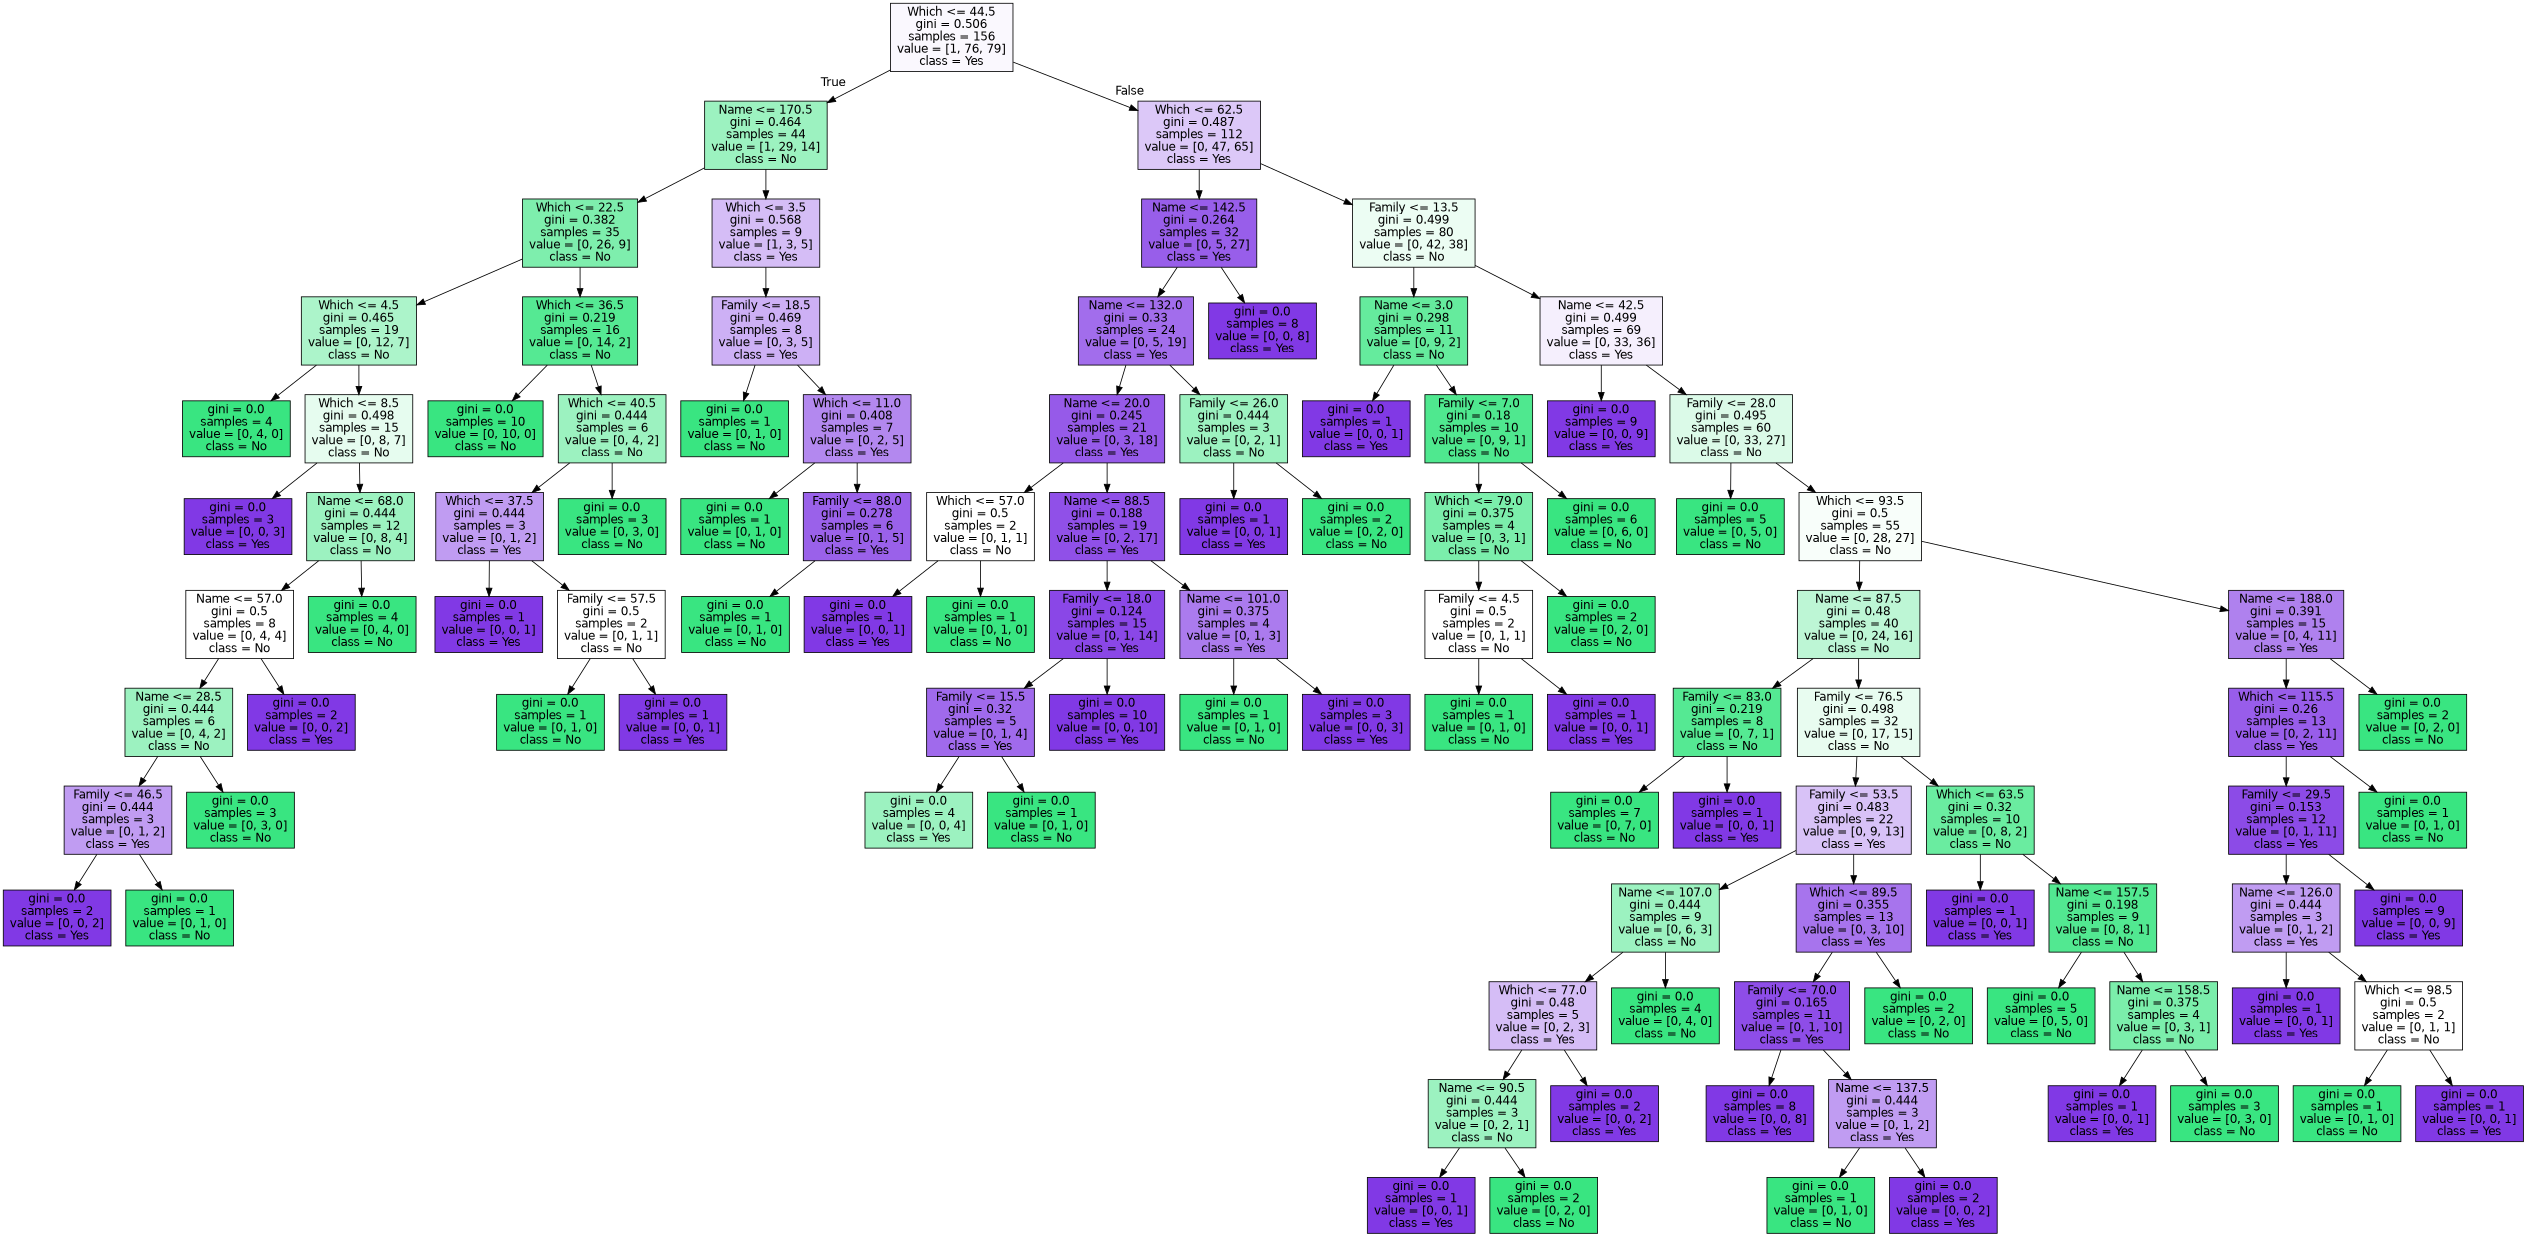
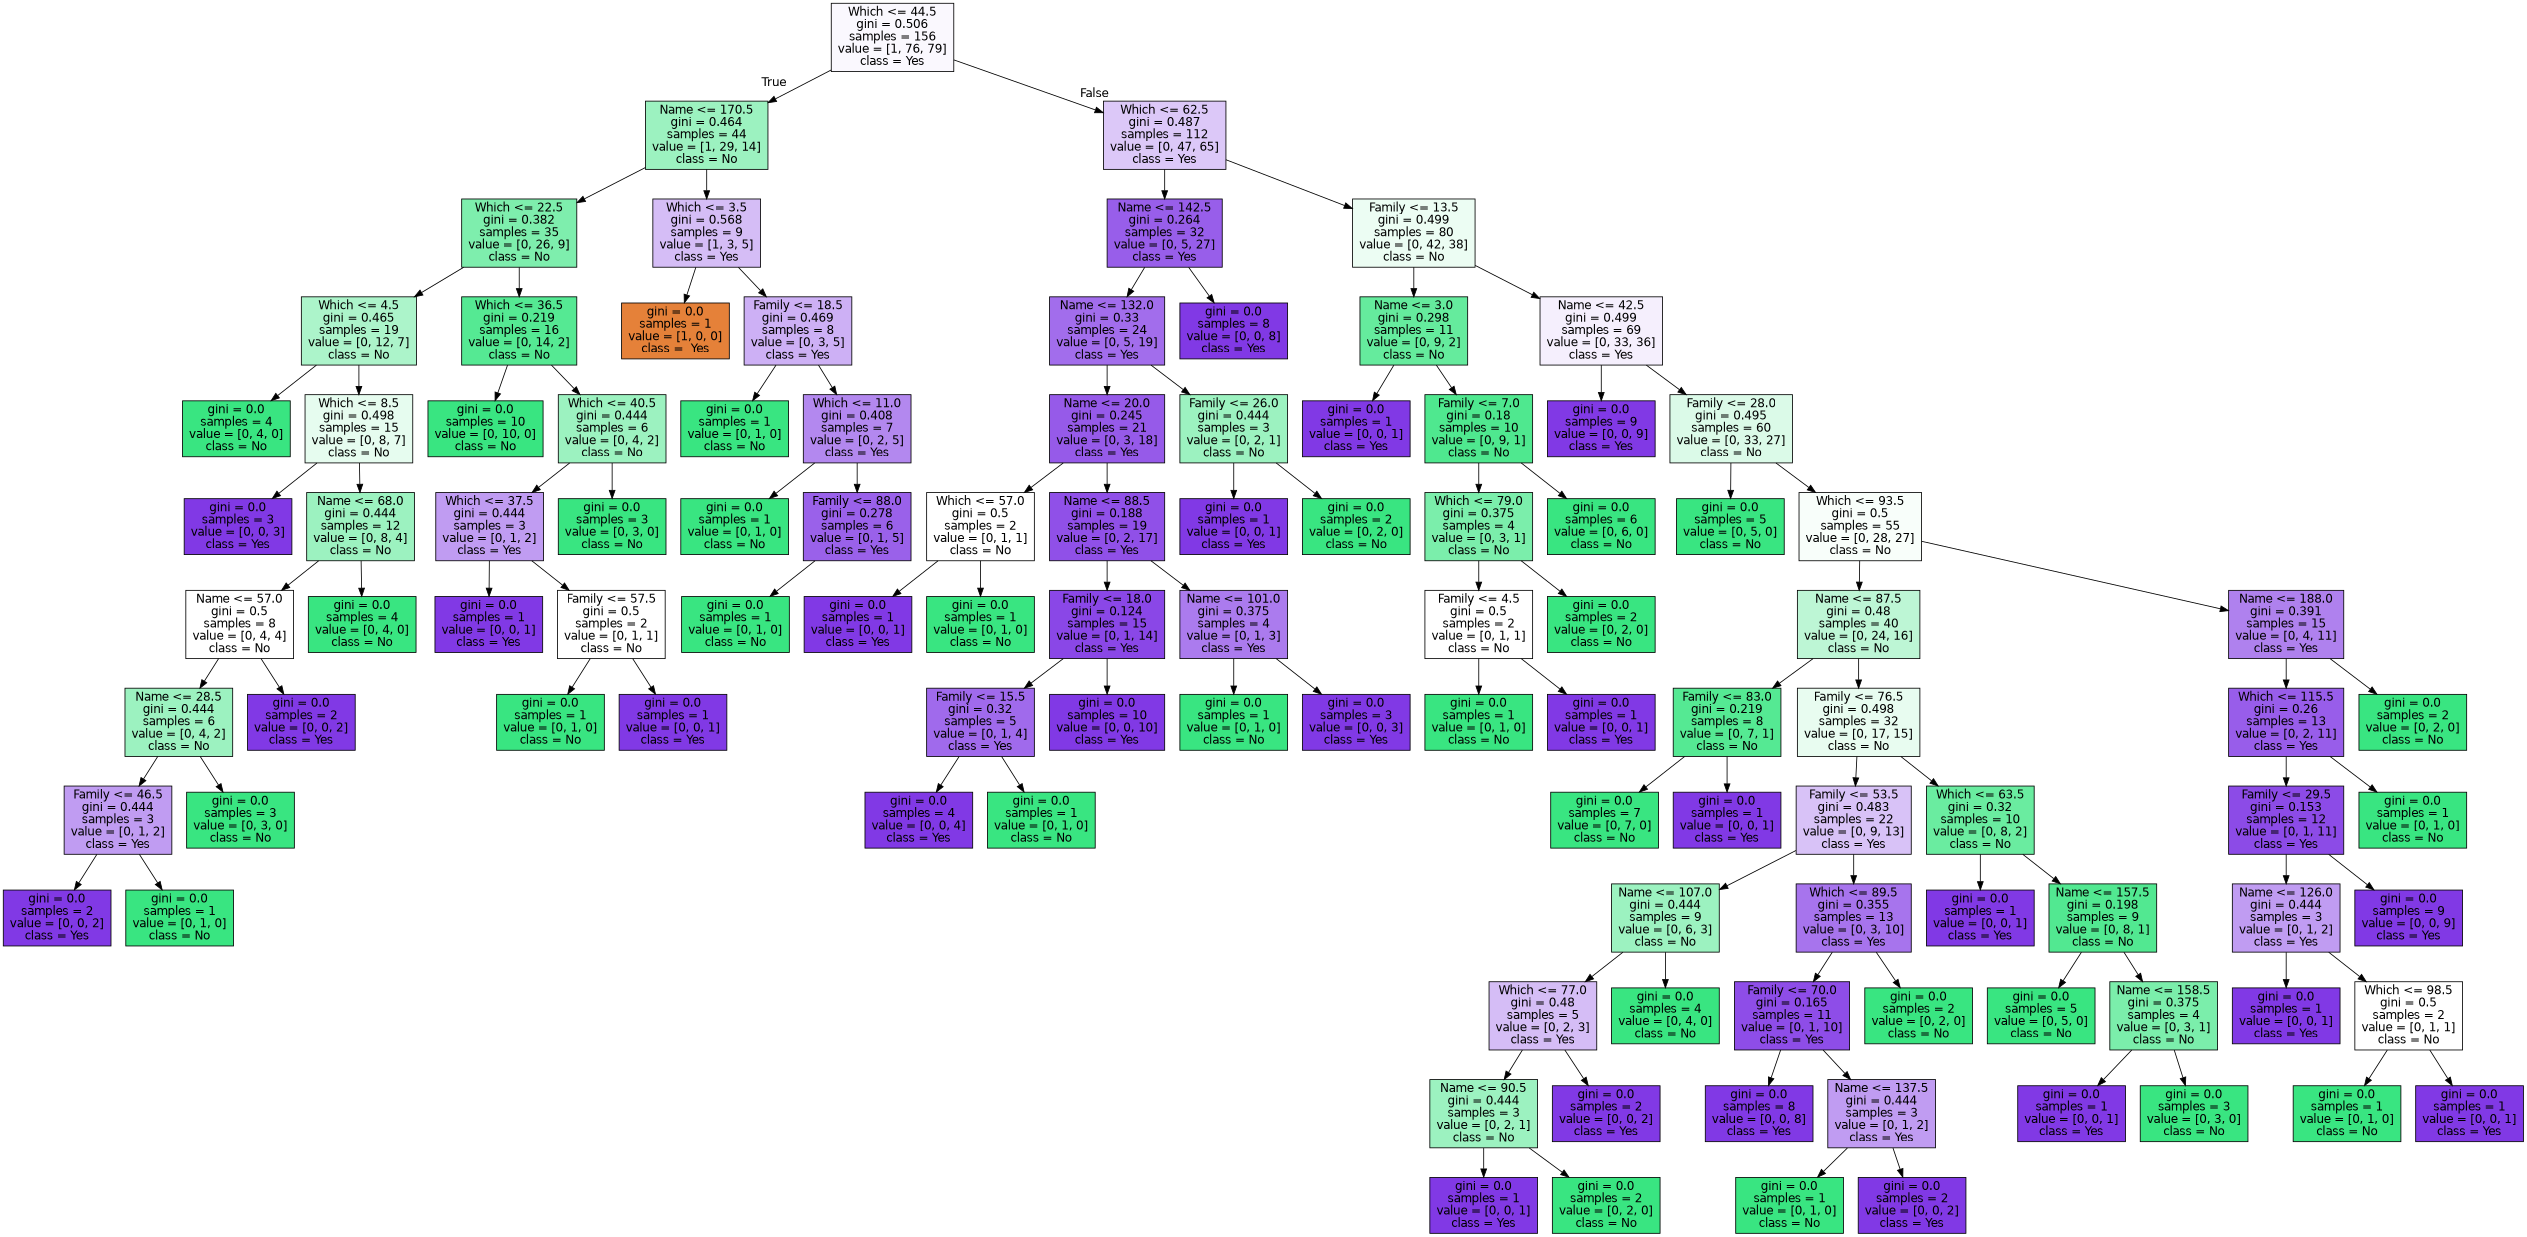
node "gini = 0.0 samples = 1 value = [1, 0, 0] class =  Yes": added
node "gini = 0.0 samples = 4 value = [0, 0, 4] class = Yes": fillcolor #9cf2c0 -> #8139e5
